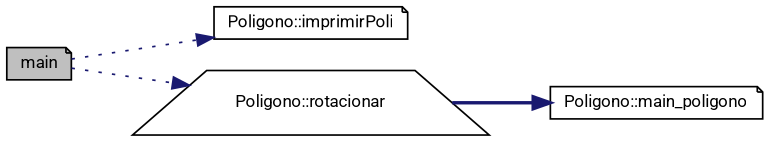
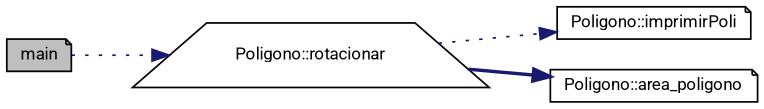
edge "main" -> "Poligono::imprimirPoli": now "Poligono::rotacionar" -> "Poligono::imprimirPoli"
node "Poligono::main_poligono": label "Poligono::main_poligono" -> "Poligono::area_poligono"
